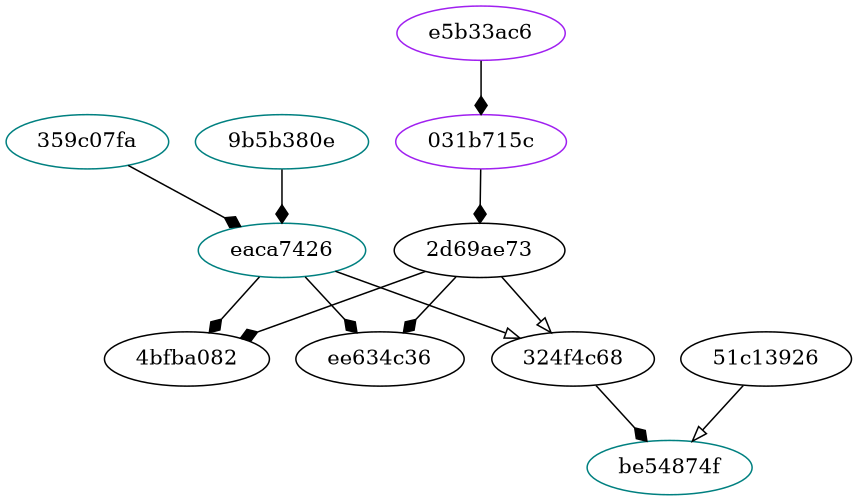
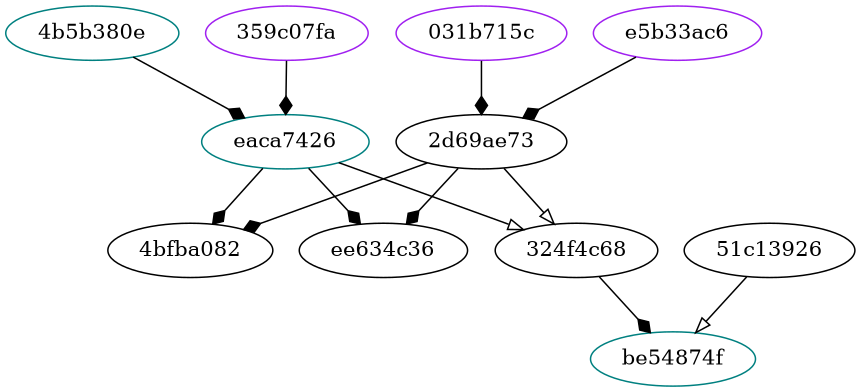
edge "e5b33ac6" -> "031b715c": now "e5b33ac6" -> "2d69ae73"
node "359c07fa": color teal -> purple
node "9b5b380e": label "9b5b380e" -> "4b5b380e"
